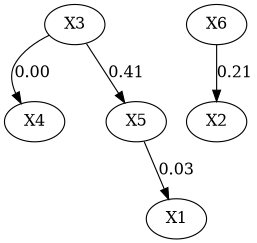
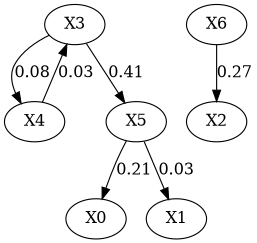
edge "X3" -> "X4": label "0.00" -> "0.08"
edge "X6" -> "X2": label "0.21" -> "0.27"
edge "X4" -> "X3": added, label "0.03"
node "X0": added
